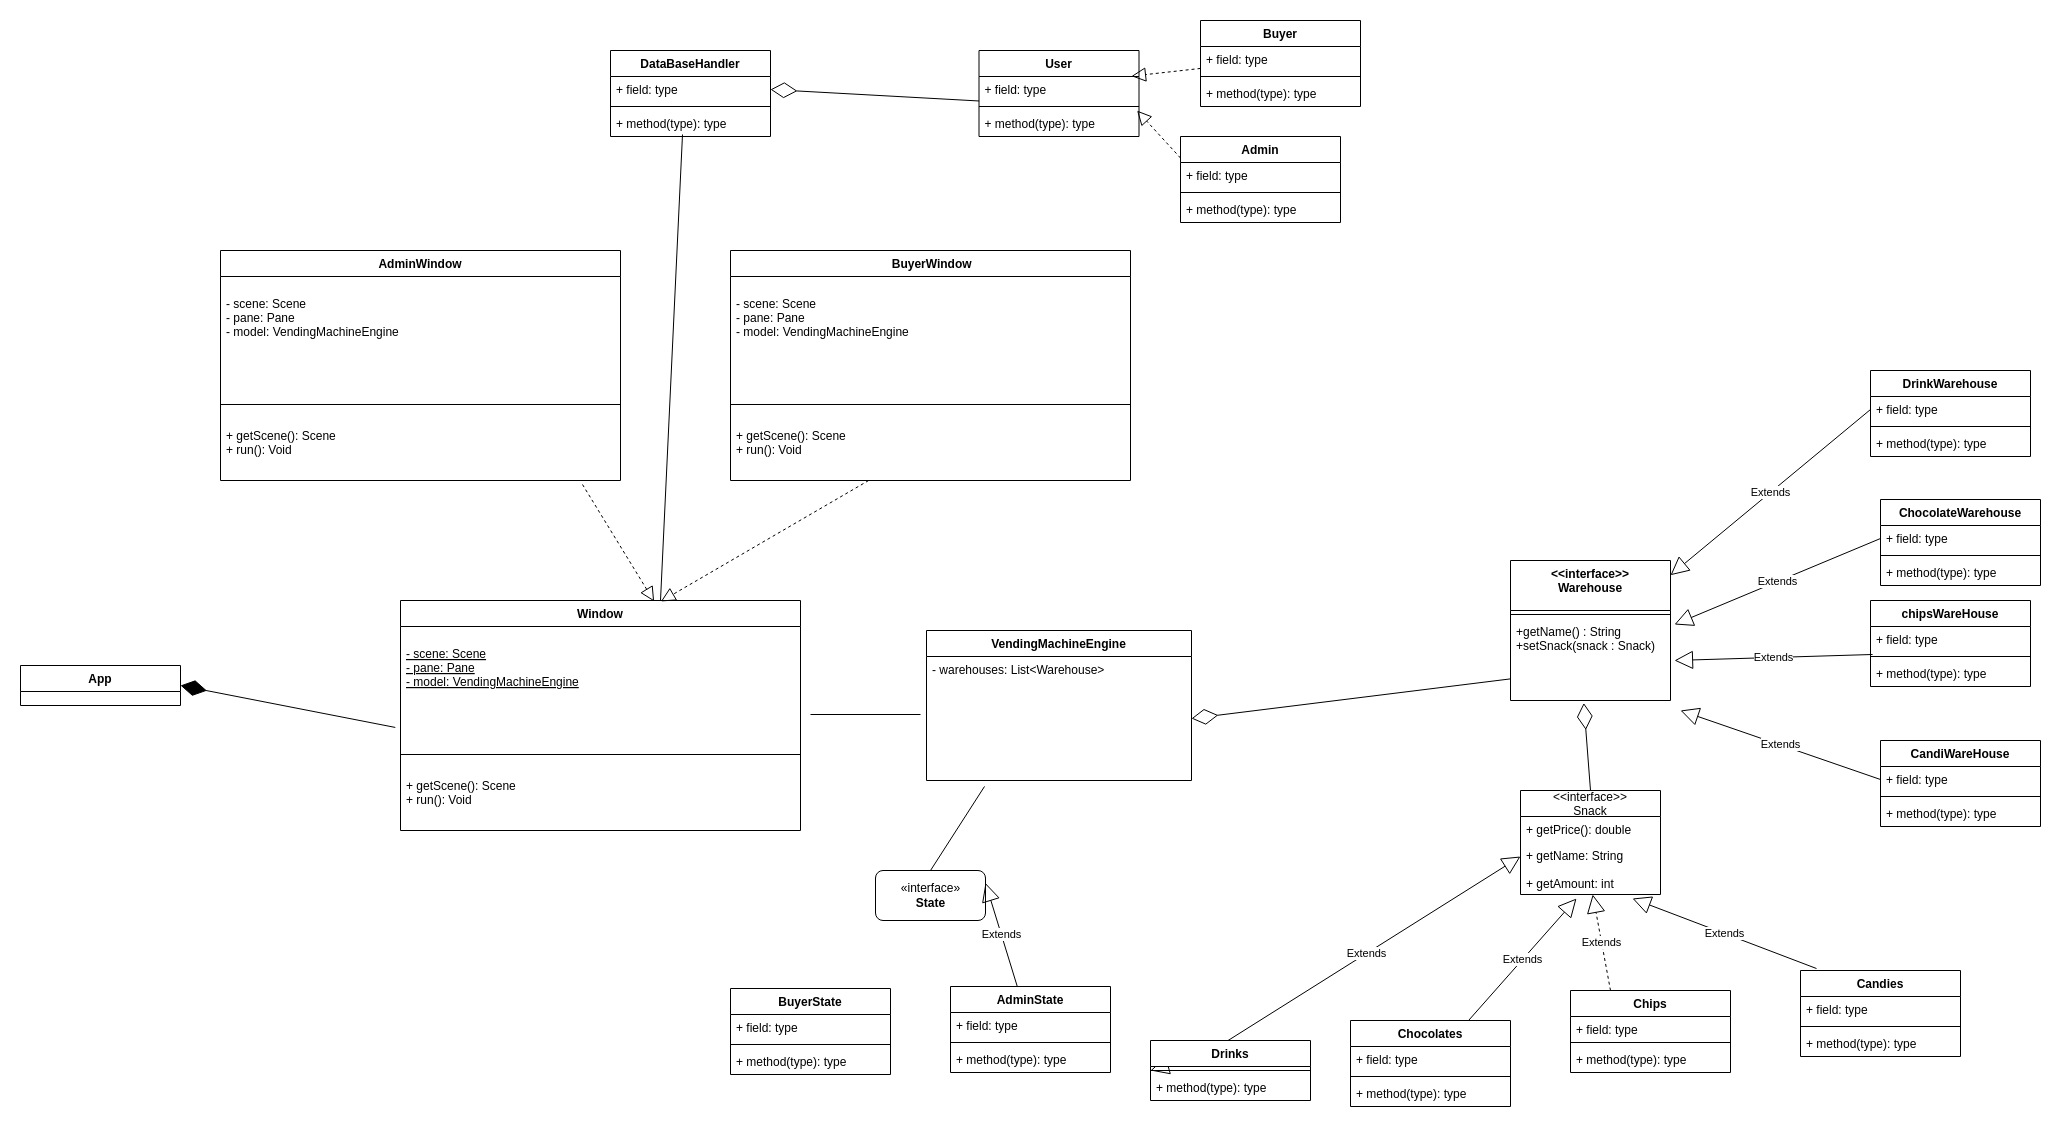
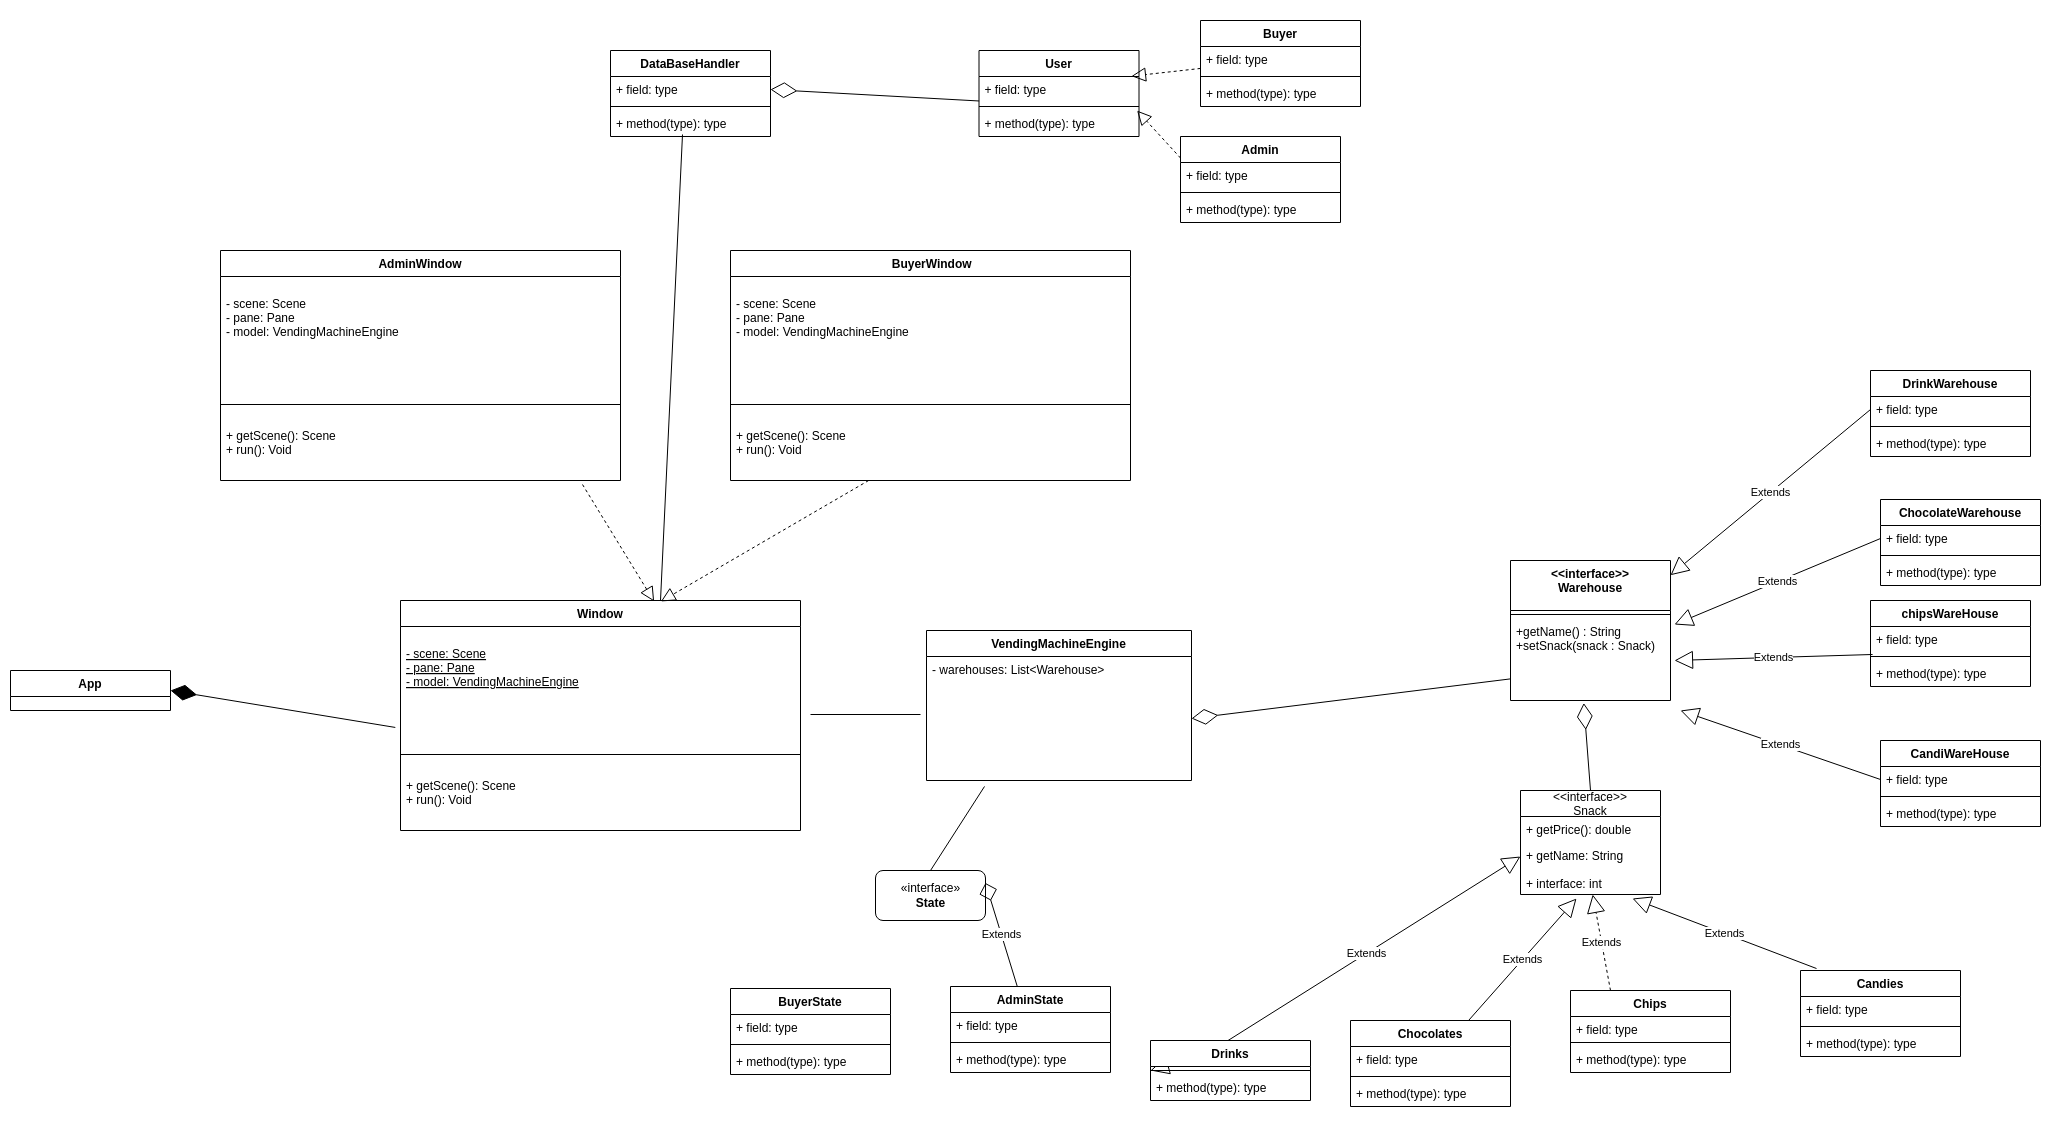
node "App": moved (101, 686) -> (91, 691)
node "+ getAmount: int": label "+ getAmount: int" -> "+ interface: int"
edge "AdminState" -> "«interface» State": arrowhead block -> diamond
